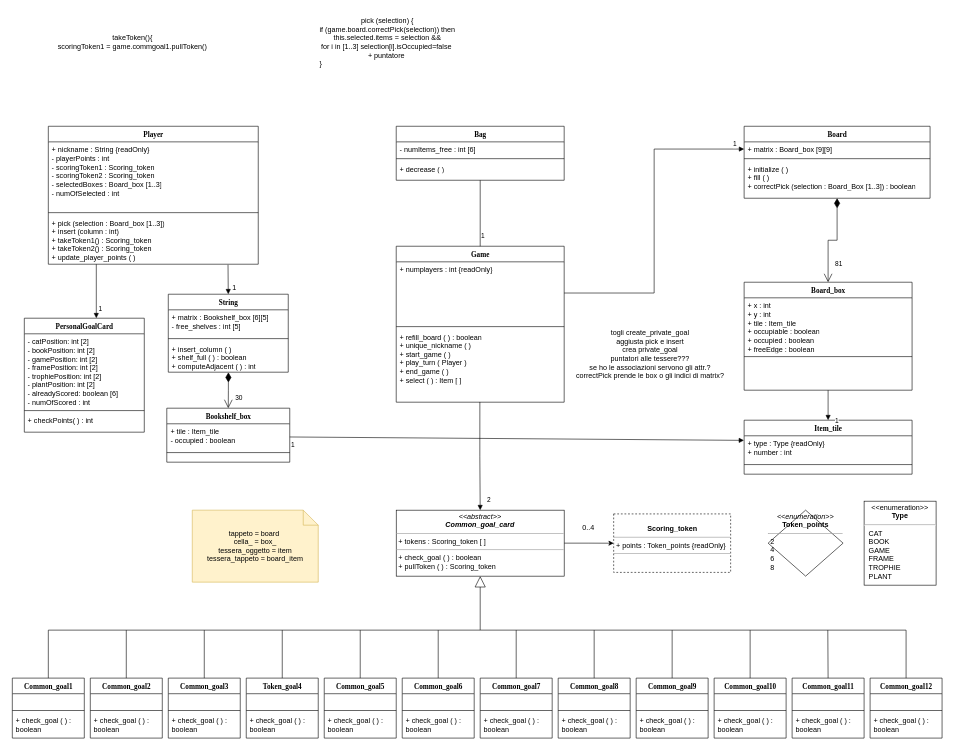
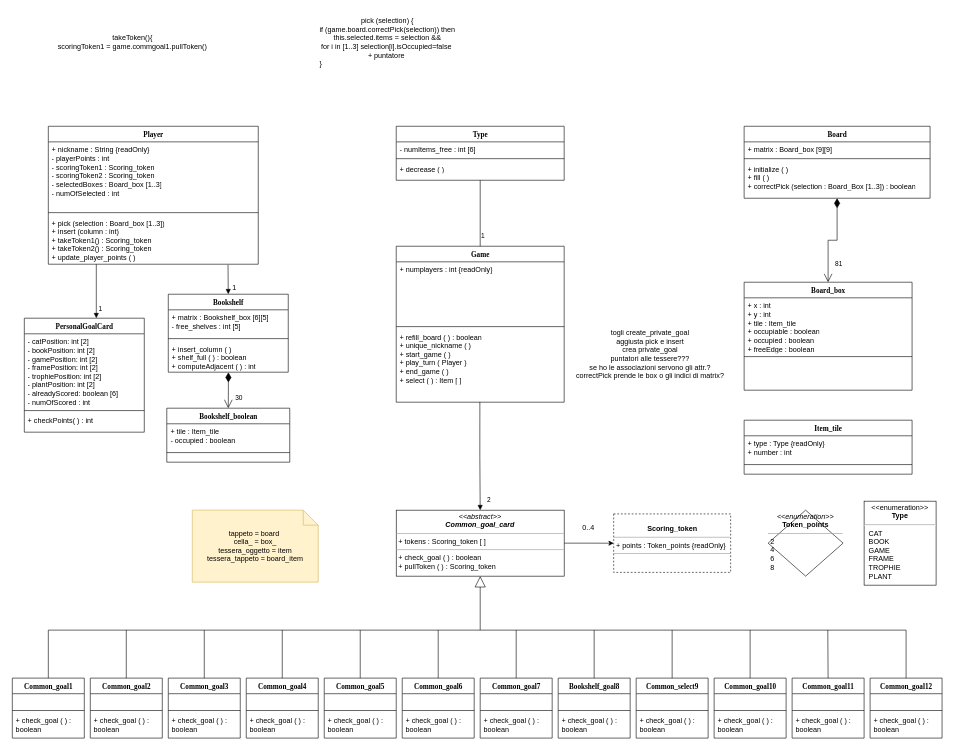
node "Bag": label "Bag" -> "Type"
edge "+ numplayers : int {readOnly}" -> "+ matrix : Board_box [9][9]": removed, label "1"
node "String": label "String" -> "Bookshelf"
edge "Board_box" -> "Item_tile": removed, label "1"
node "Bookshelf_box": label "Bookshelf_box" -> "Bookshelf_boolean"
edge "+ tile : Item_tile - occupied : boolean" -> "+ type : Type {readOnly} + number : int": removed, label "1"
node "Token_goal4": label "Token_goal4" -> "Common_goal4"
node "Common_goal8": label "Common_goal8" -> "Bookshelf_goal8"
node "Common_goal9": label "Common_goal9" -> "Common_select9"
